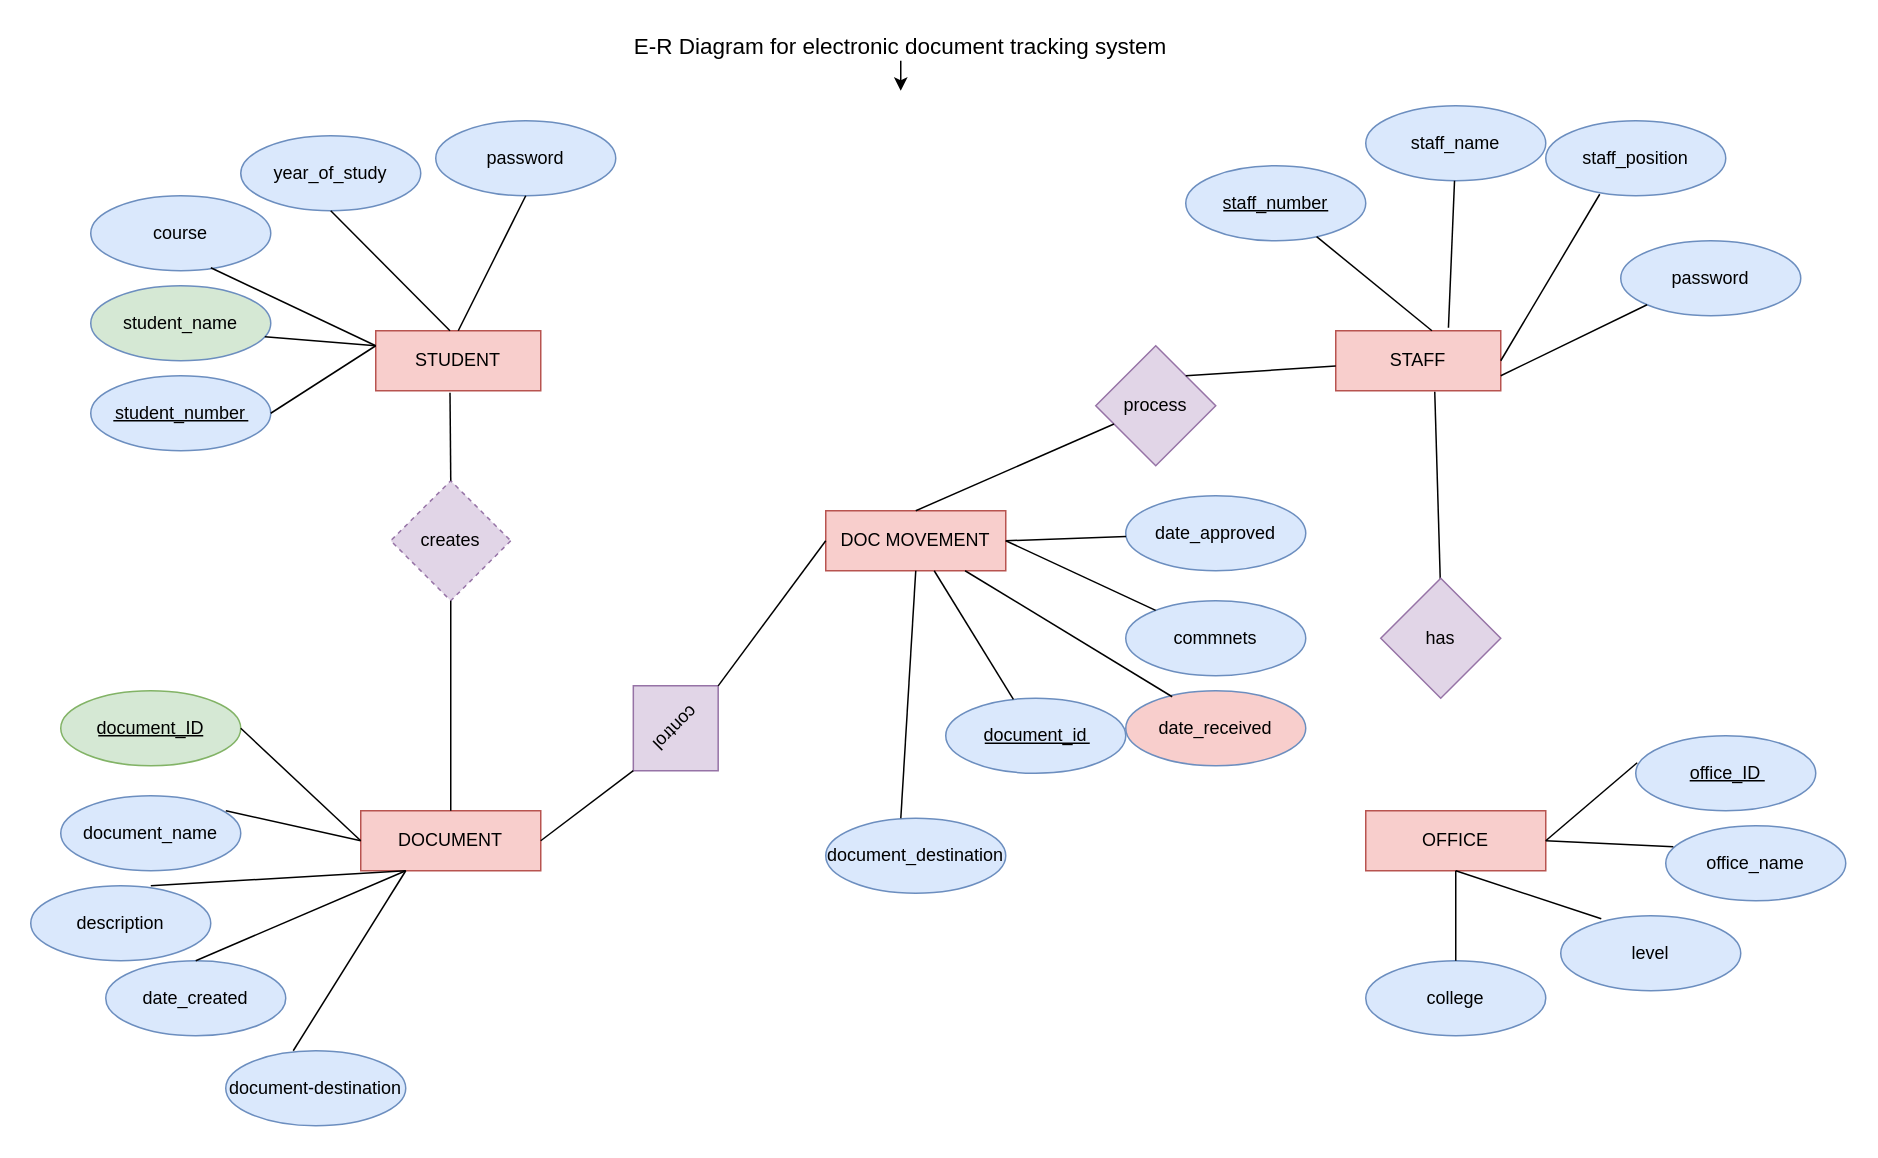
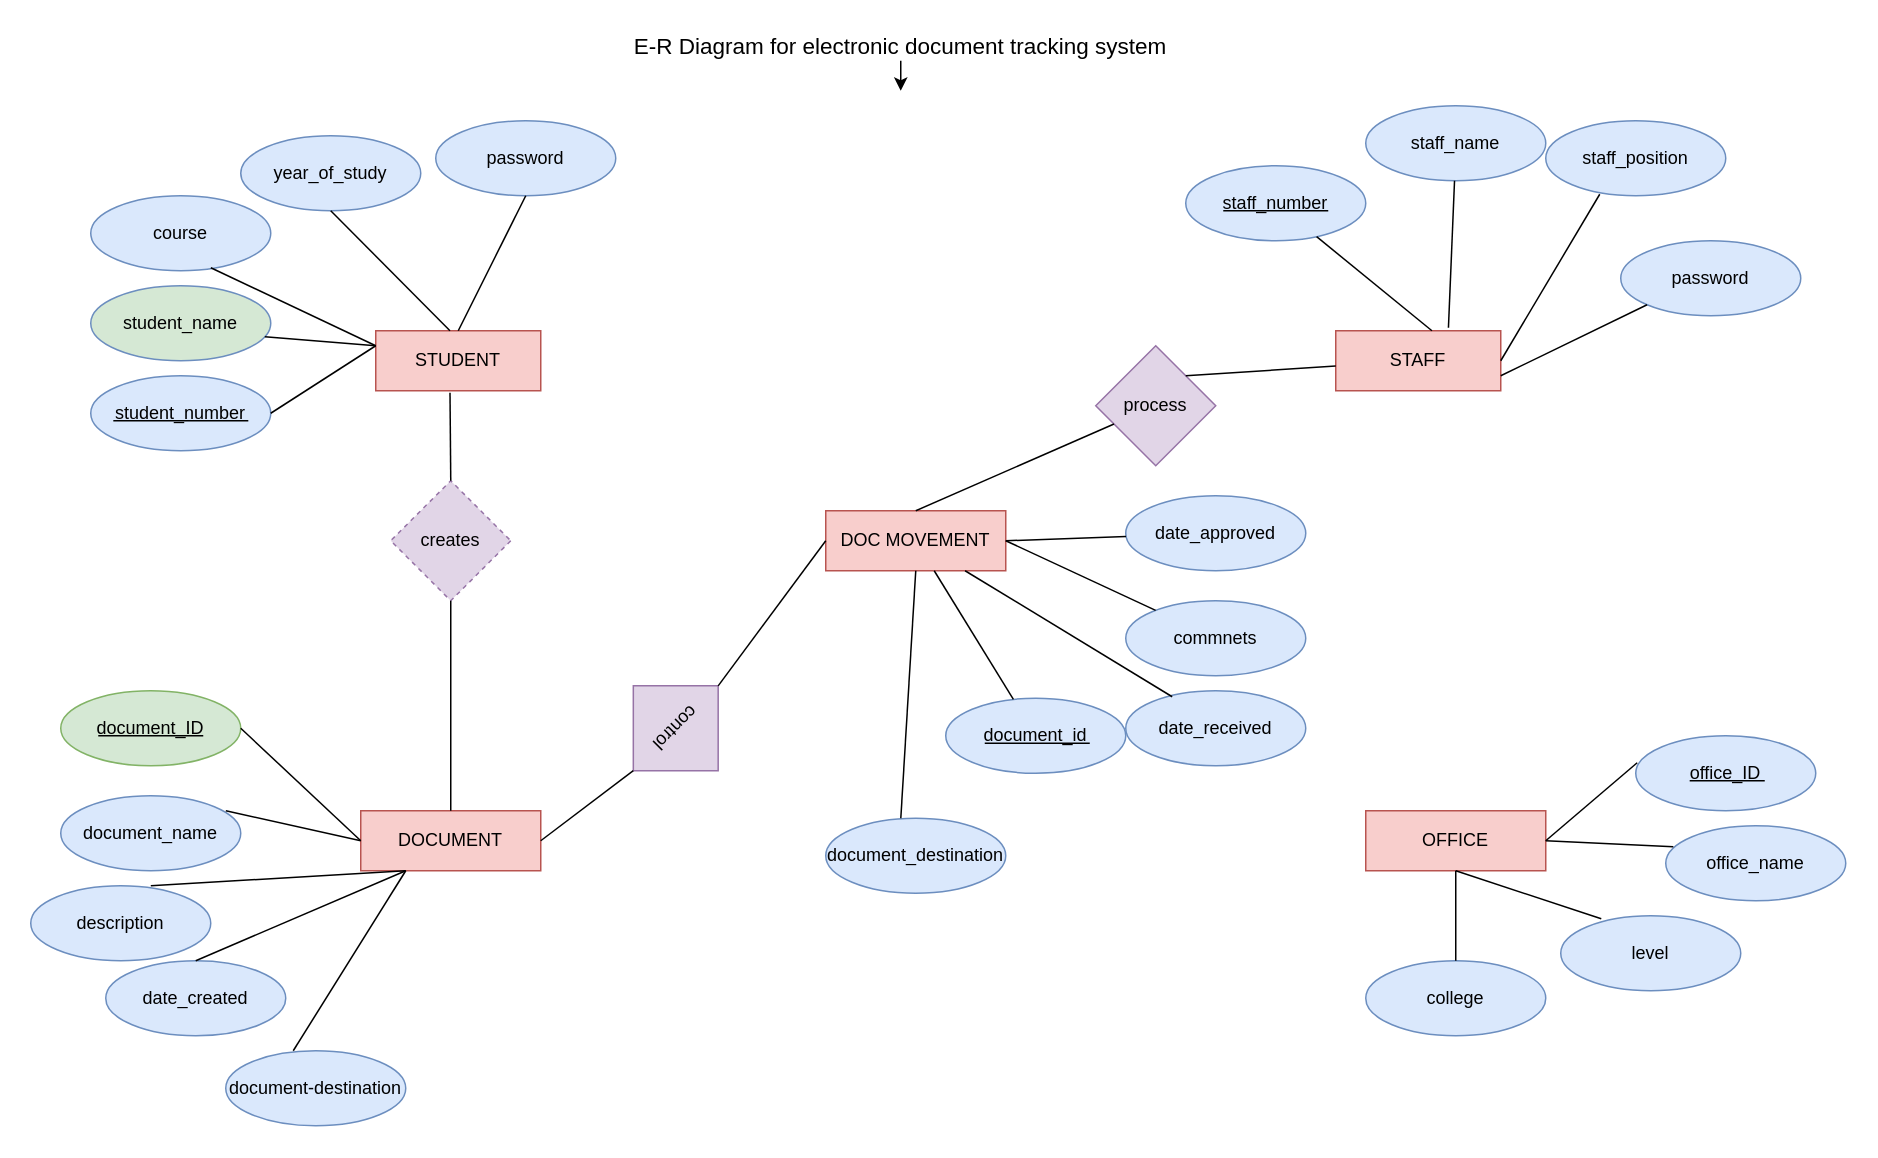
edge "STAFF" -- "has": removed
node "has": removed
node "date_received": fillcolor #f8cecc -> #dae8fc
